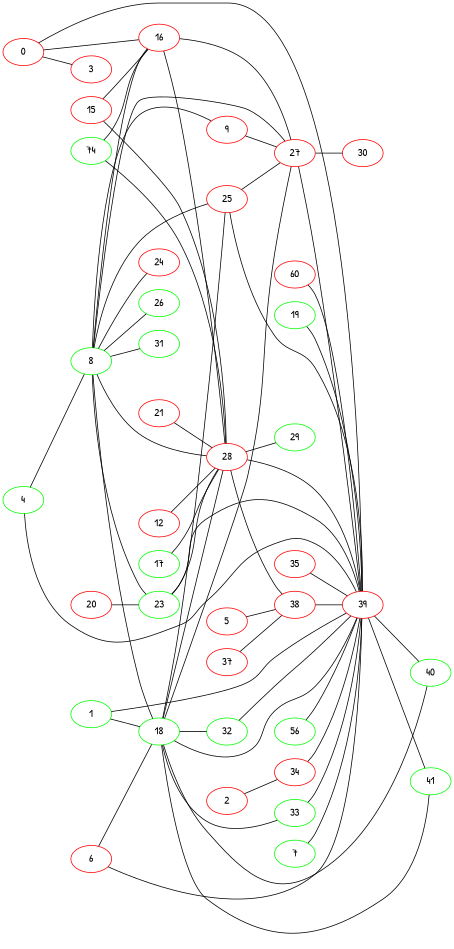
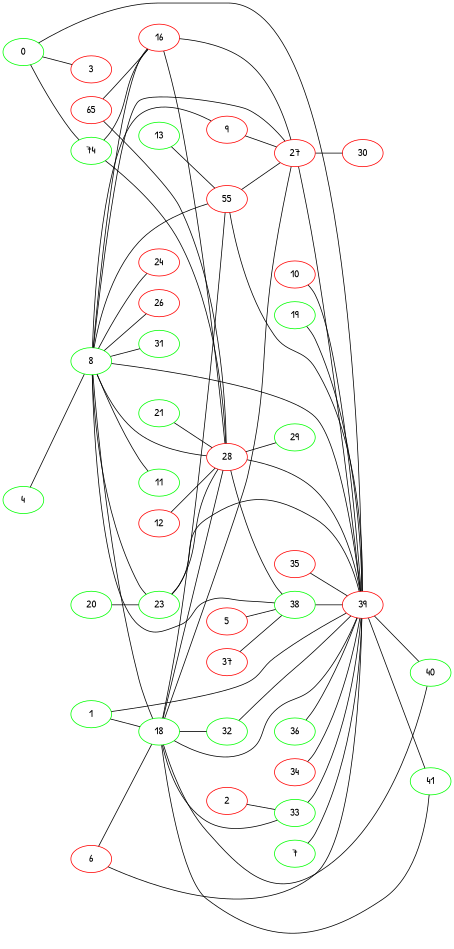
edge "16" -- "0": now "74" -- "0"
node "0": color red -> green
node "15": label "15" -> "65"
node "13": added
node "25": label "25" -> "55"
node "60": label "60" -> "10"
node "26": color green -> red
node "21": color red -> green
node "11": added
edge "8" -- "38": added
node "17": removed
node "20": color red -> green
node "38": color red -> green
edge "4" -- "39": now "8" -- "39"
node "56": label "56" -> "36"
edge "34" -- "2": now "33" -- "2"
